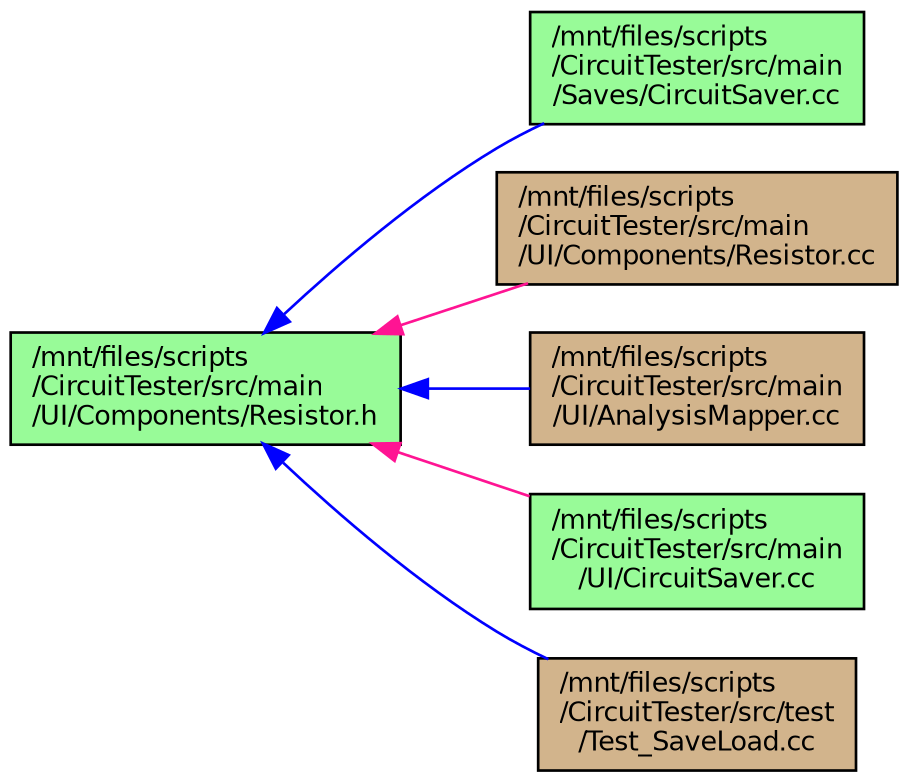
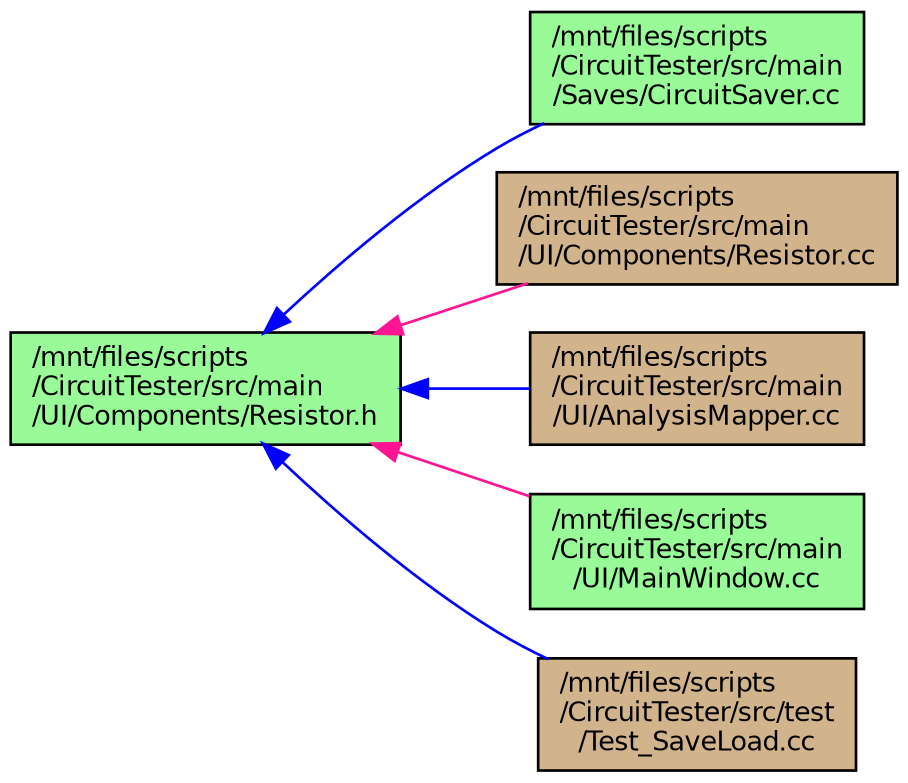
node "/mnt/files/scripts /CircuitTester/src/main /UI/CircuitSaver.cc": label "/mnt/files/scripts /CircuitTester/src/main /UI/CircuitSaver.cc" -> "/mnt/files/scripts /CircuitTester/src/main /UI/MainWindow.cc"
